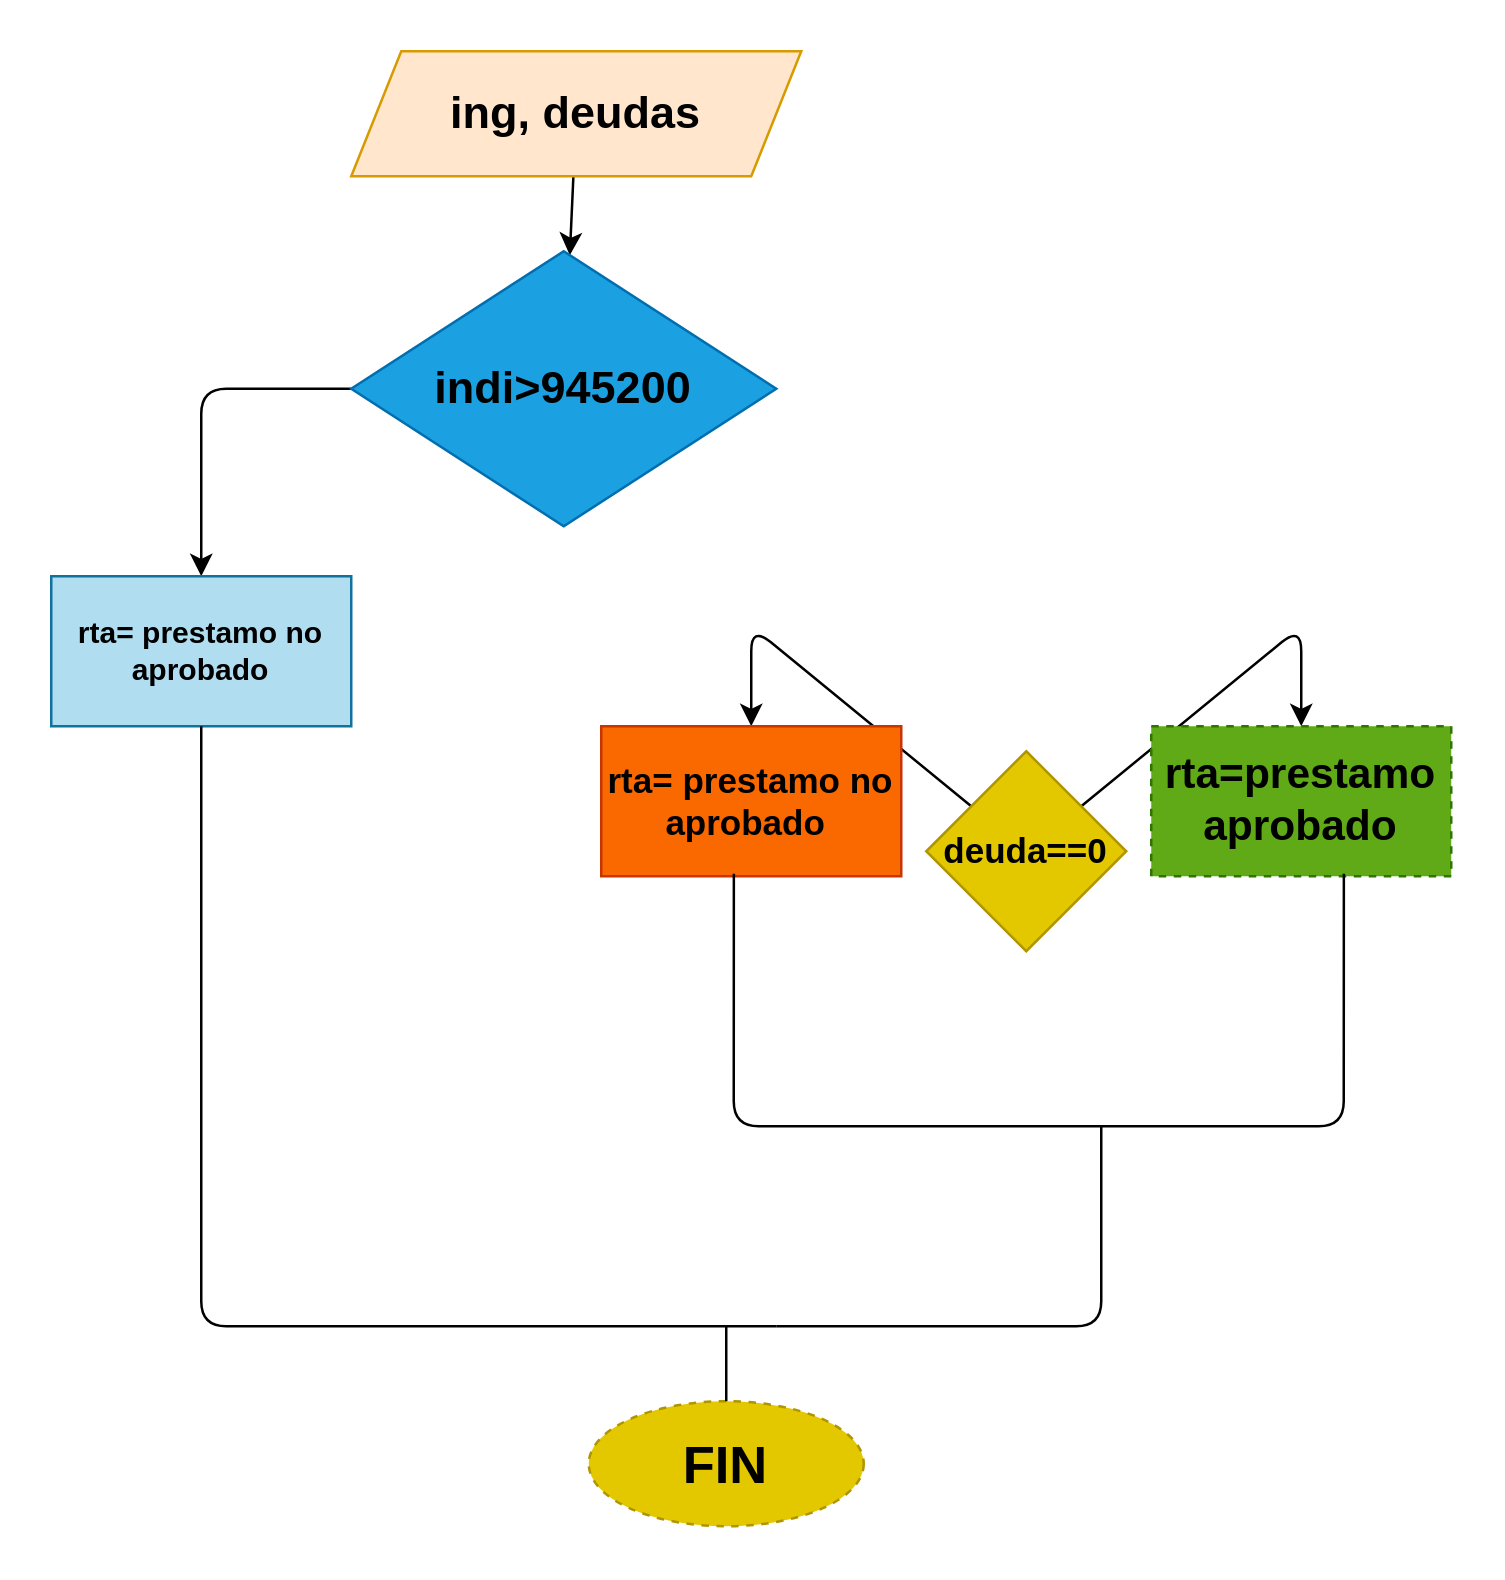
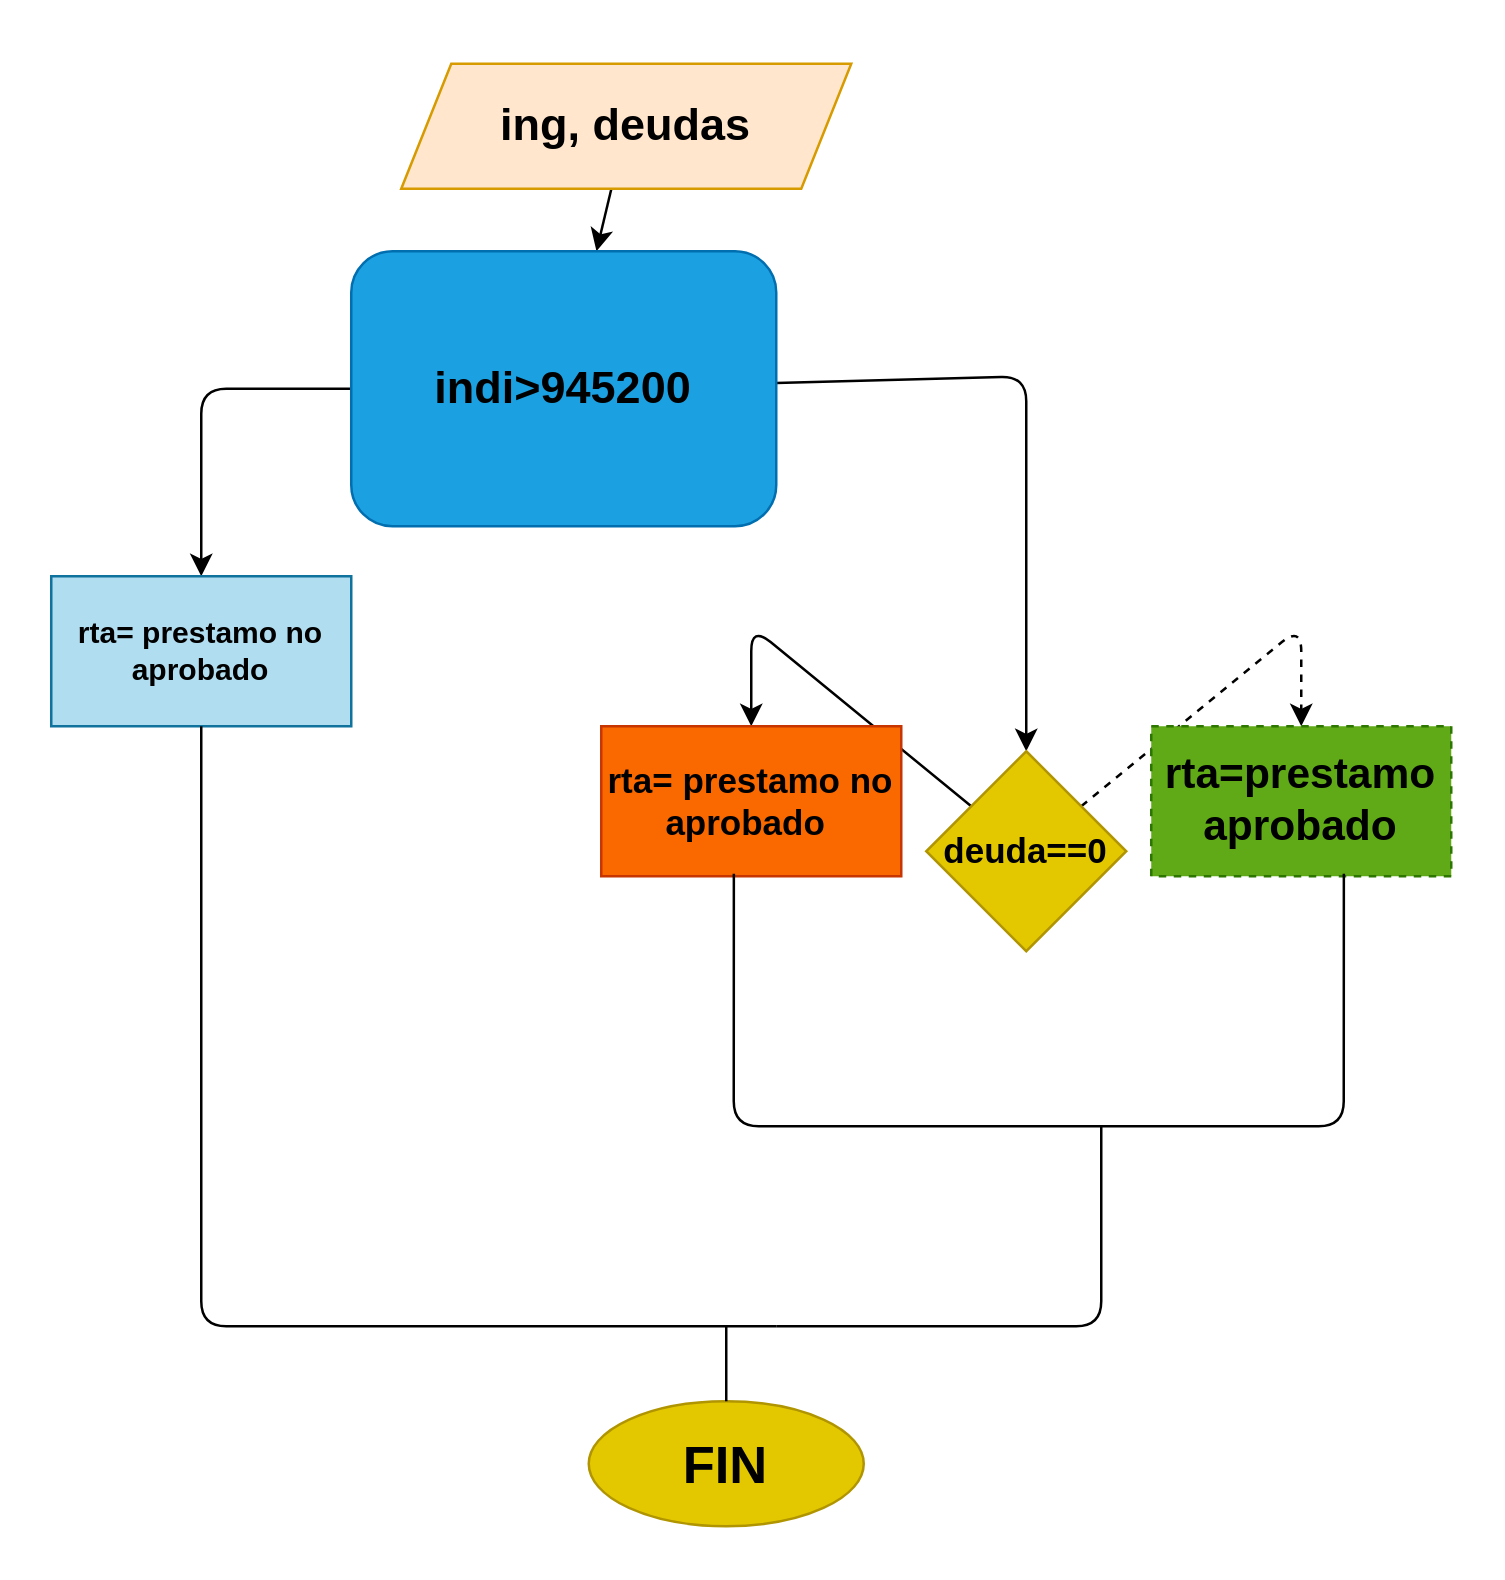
node "ing, deudas": moved (576, 114) -> (626, 126)
node "indi>945200": shape diamond -> rounded rectangle
edge "indi>945200" -> "deuda==0": added
edge "deuda==0" -> "rta=prestamo aprobado": style solid -> dashed
node "FIN": style dashed -> solid
